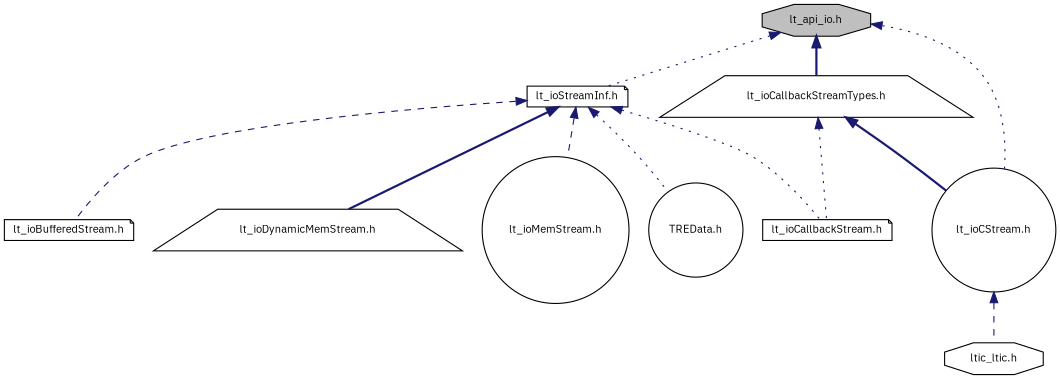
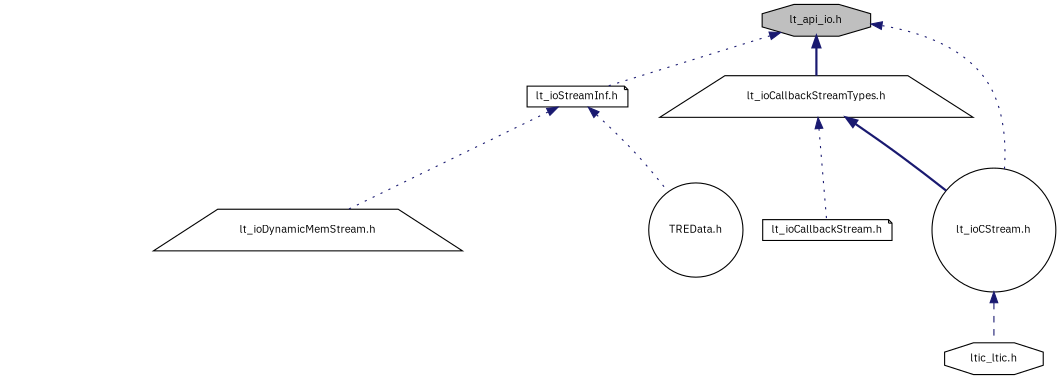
edge "lt_ioCallbackStream.h" -> "lt_ioStreamInf.h": removed
edge "lt_ioDynamicMemStream.h" -> "lt_ioStreamInf.h": style bold -> dotted
node "lt_ioBufferedStream.h": removed
node "lt_ioMemStream.h": removed
